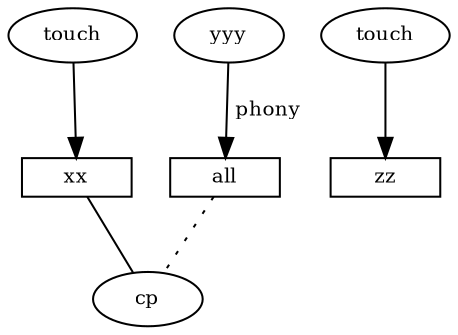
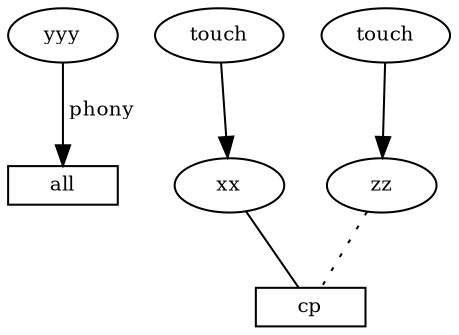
node "xx": shape box -> ellipse
node "zz": shape box -> ellipse
edge "all" -- "cp": now "zz" -- "cp"
node "cp": shape ellipse -> box
